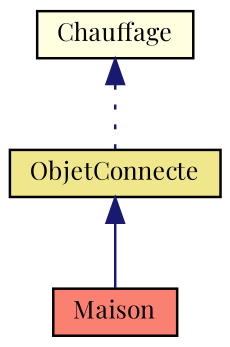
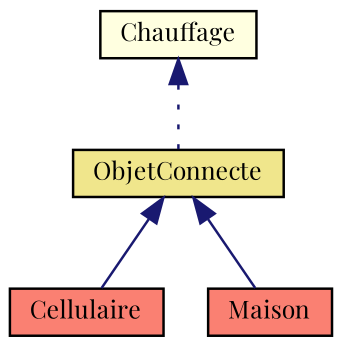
node "Cellulaire": added
